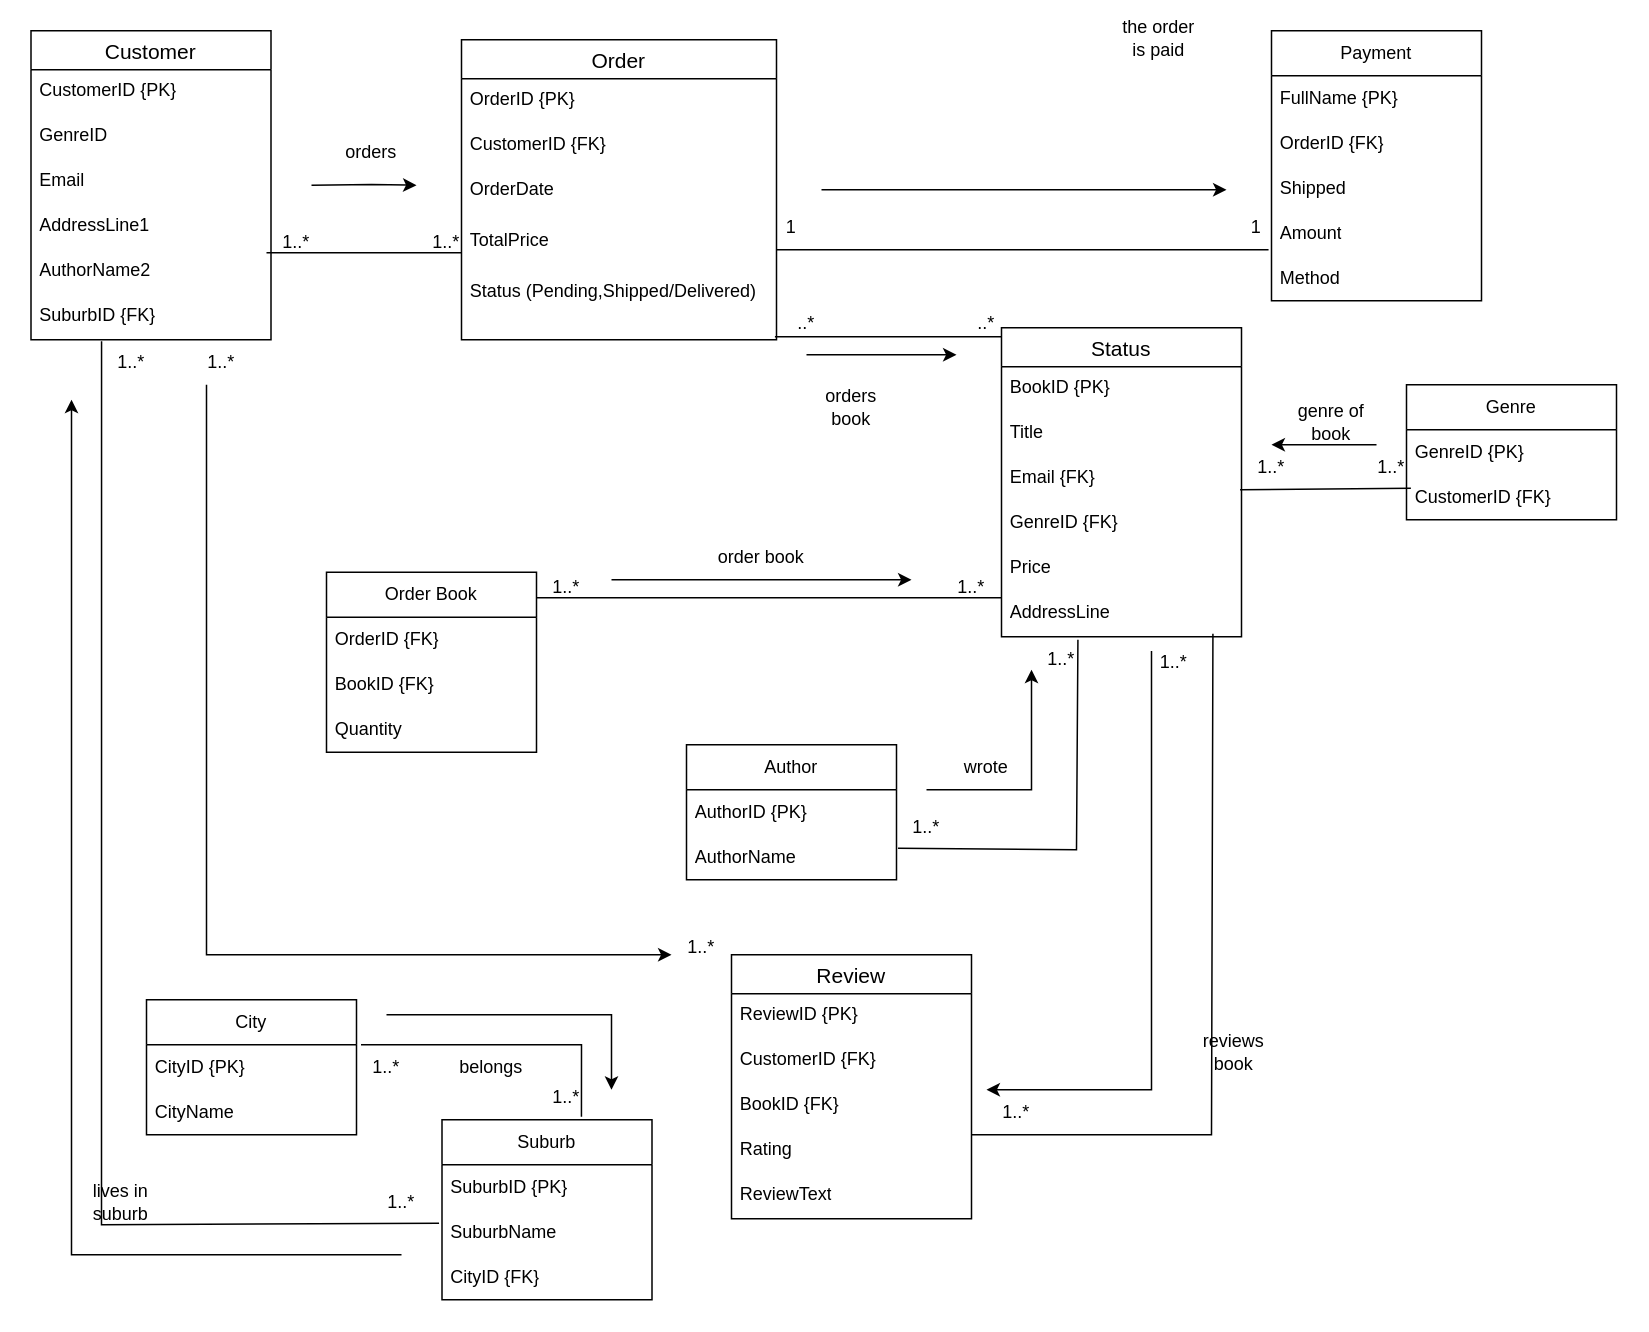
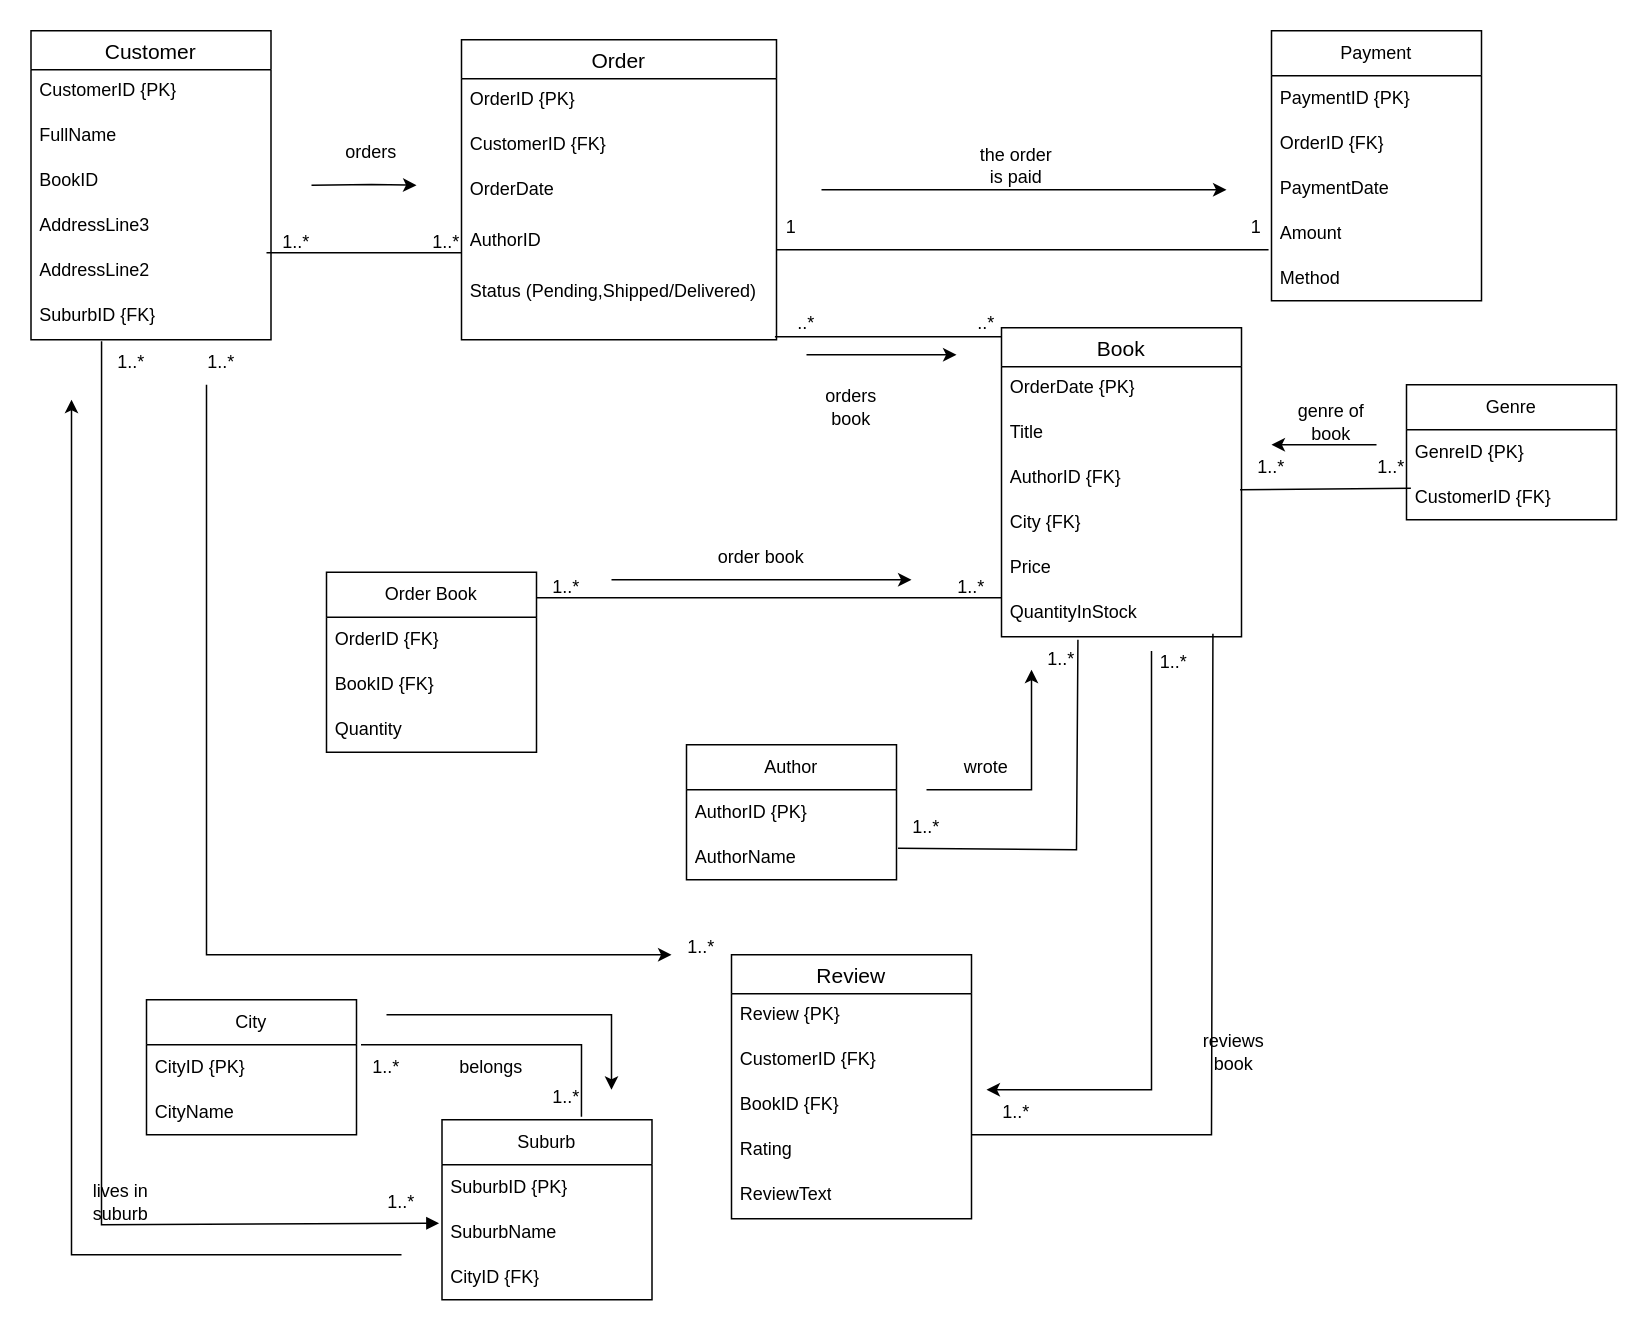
node "the order is paid": moved (1159, 38) -> (1016, 166)
node "FullName {PK}": label "FullName {PK}" -> "PaymentID {PK}"
node "GenreID": label "GenreID" -> "FullName"
node "Email": label "Email" -> "BookID"
node "Shipped": label "Shipped" -> "PaymentDate"
node "AddressLine1": label "AddressLine1" -> "AddressLine3"
node "TotalPrice": label "TotalPrice" -> "AuthorID"
node "AuthorName2": label "AuthorName2" -> "AddressLine2"
node "Status": label "Status" -> "Book"
node "BookID {PK}": label "BookID {PK}" -> "OrderDate {PK}"
node "Email {FK}": label "Email {FK}" -> "AuthorID {FK}"
node "GenreID {FK}": label "GenreID {FK}" -> "City {FK}"
node "AddressLine": label "AddressLine" -> "QuantityInStock"
node "ReviewID {PK}": label "ReviewID {PK}" -> "Review {PK}"
edge "SuburbID {FK}" -- "SuburbName": arrowhead none -> block
